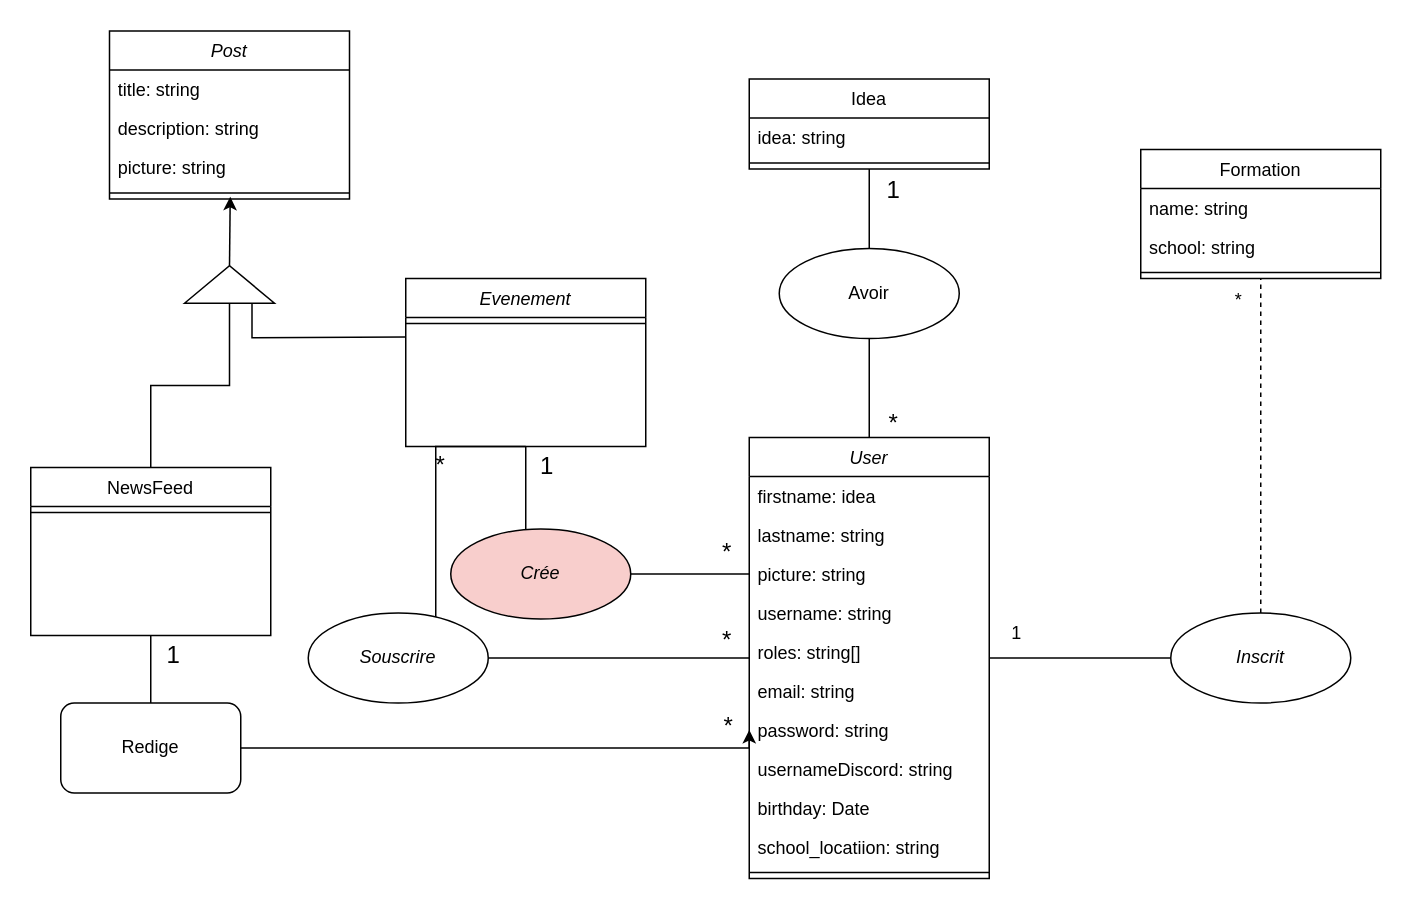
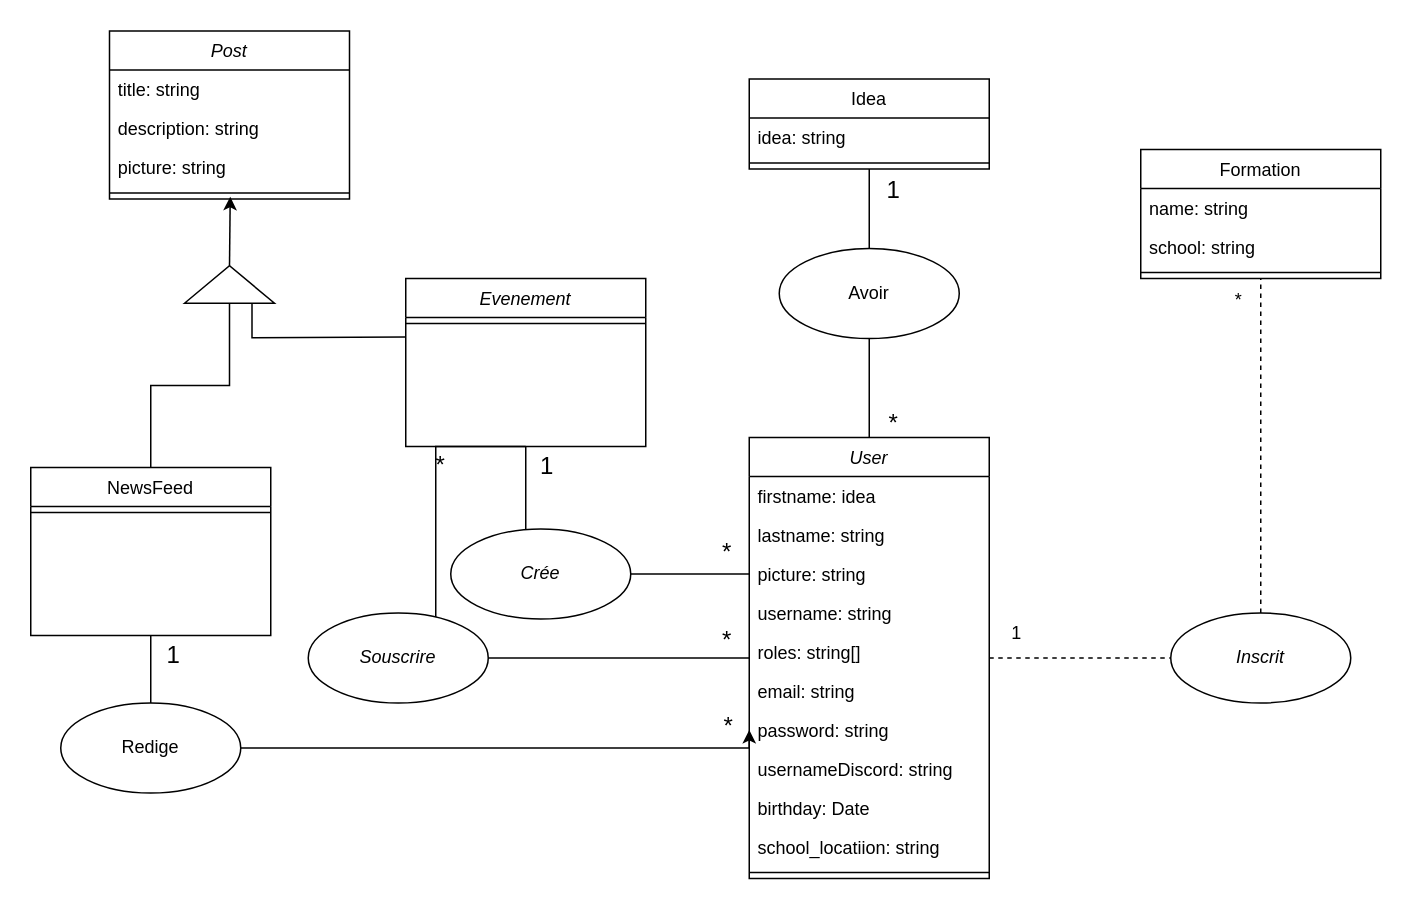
node "Crée": fillcolor #f8cecc -> #ffffff
edge "User" -- "Inscrit": style solid -> dashed
node "Redige": shape rounded rectangle -> ellipse
